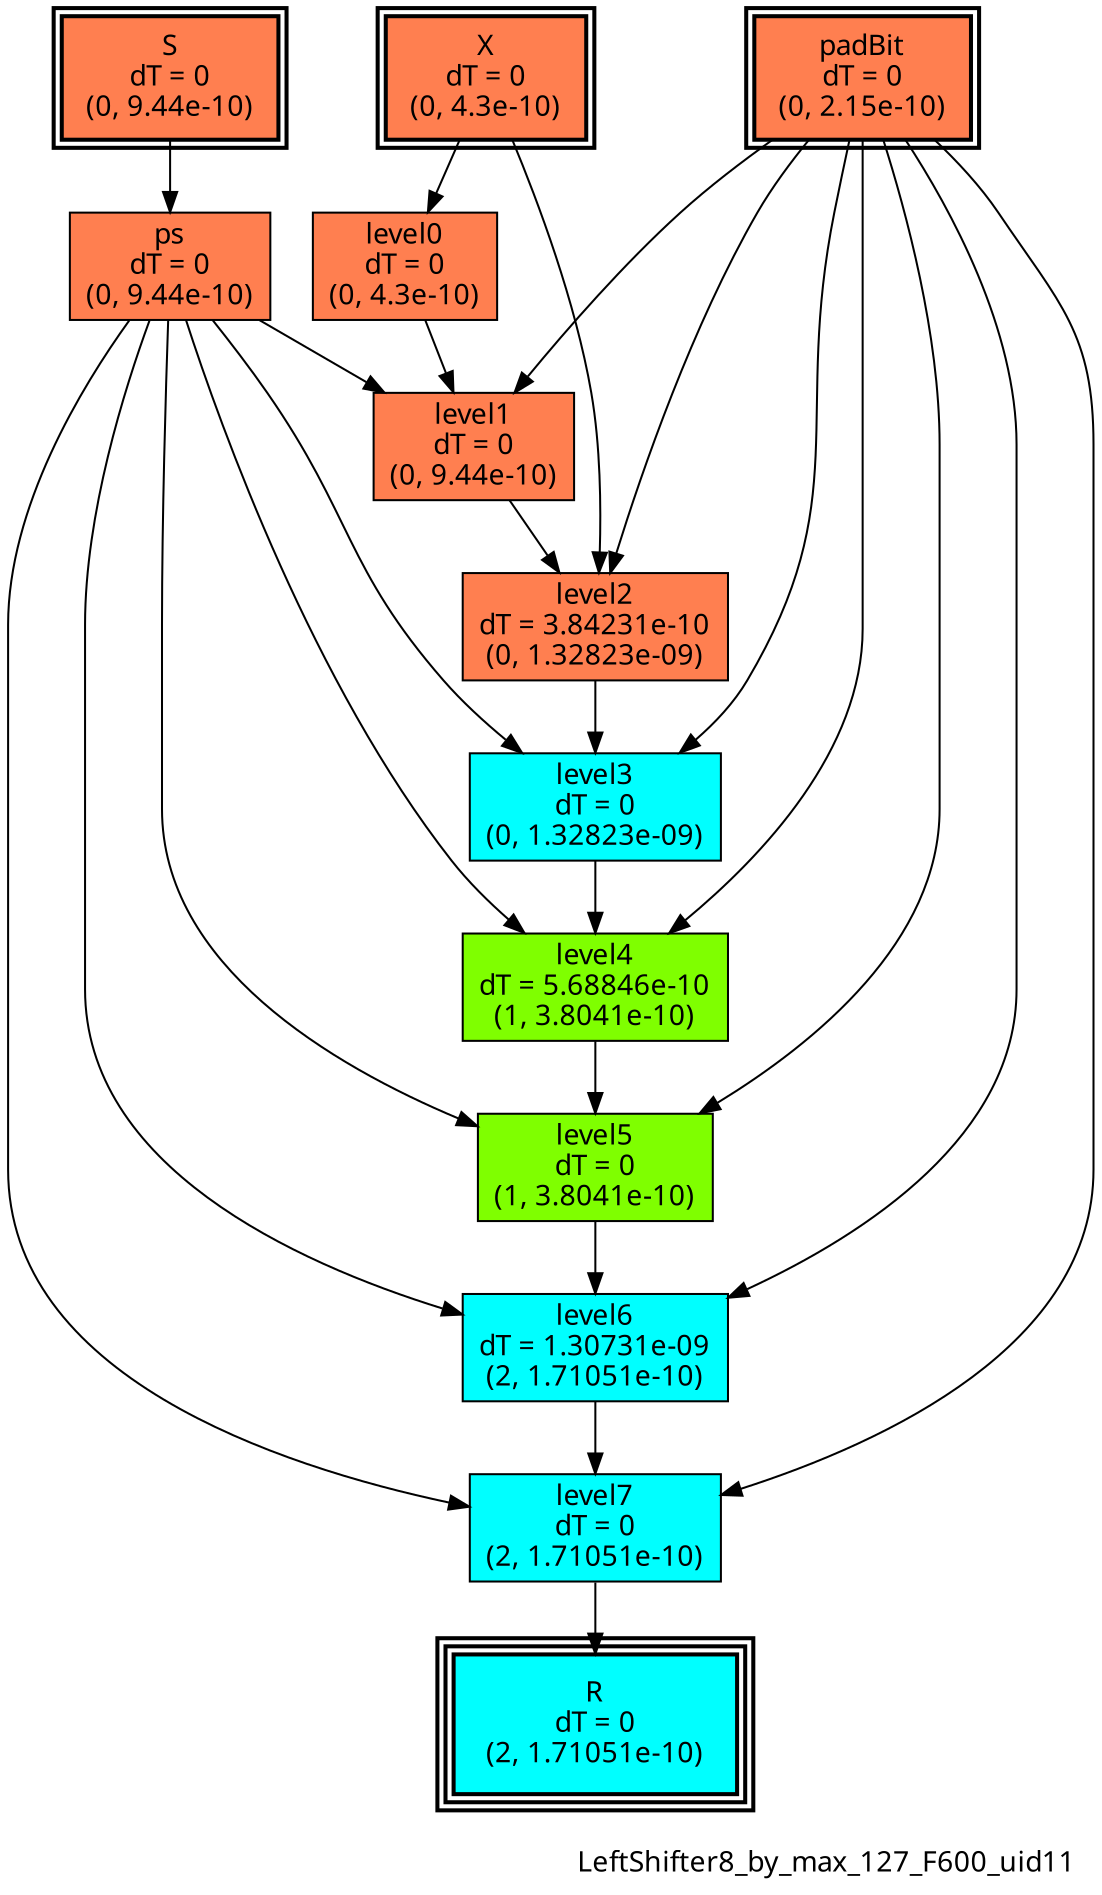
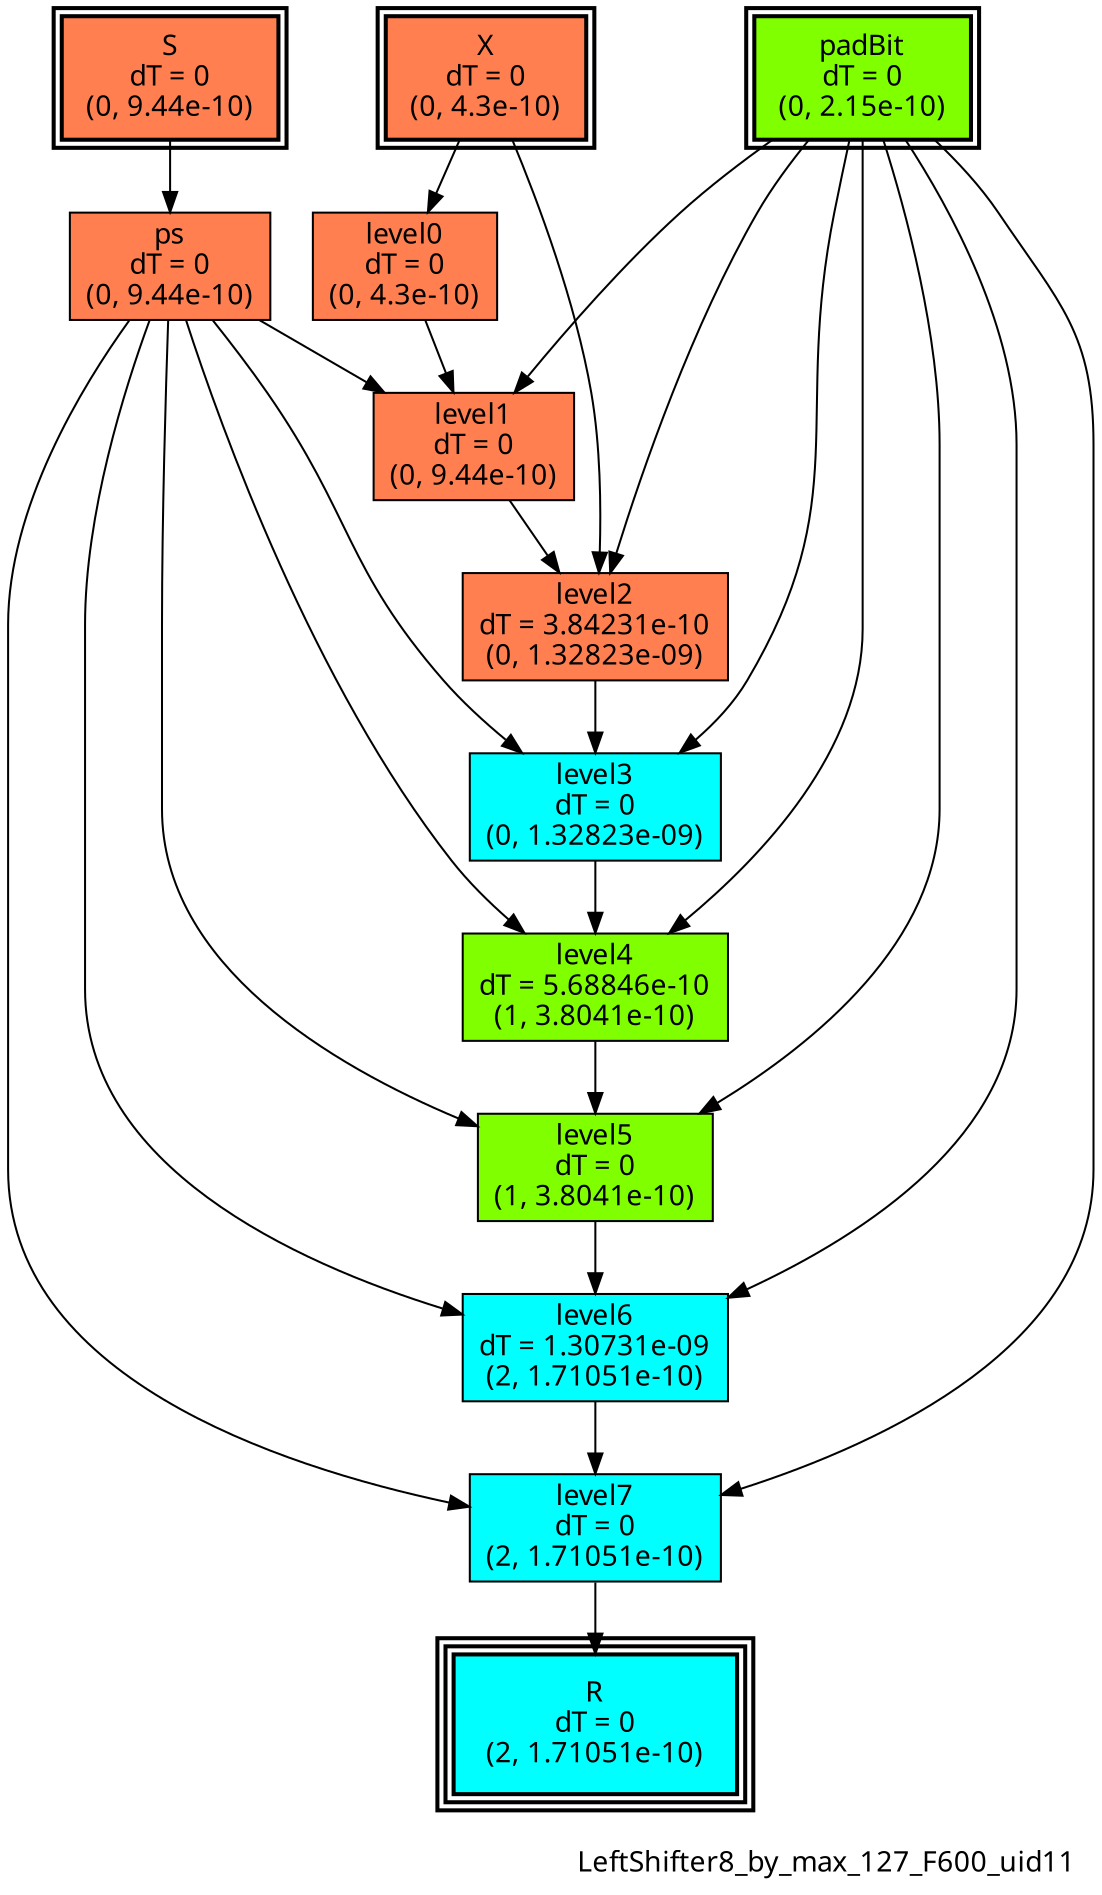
node "padBit dT = 0 (0, 2.15e-10)": fillcolor coral -> chartreuse
